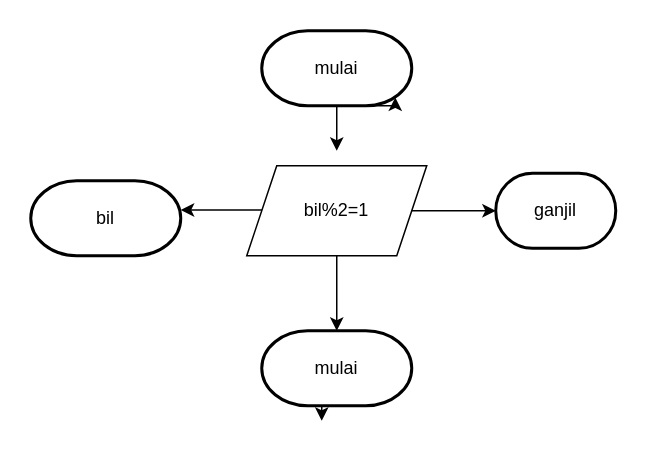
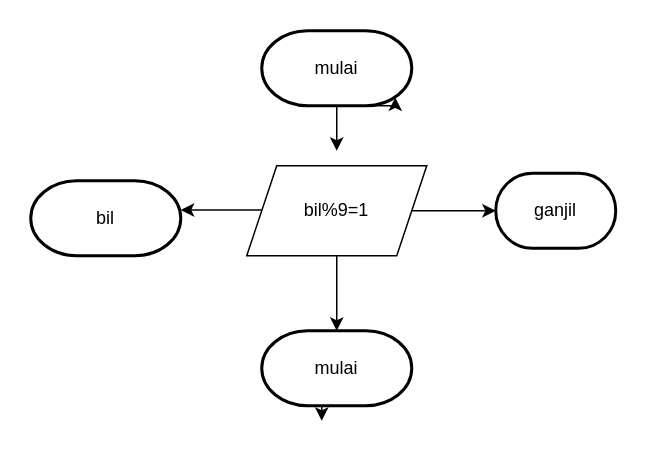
node "bil%2=1": label "bil%2=1" -> "bil%9=1"
